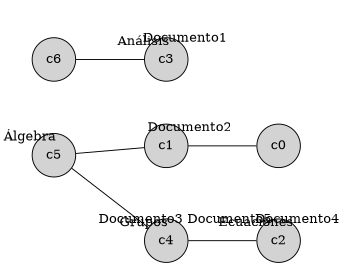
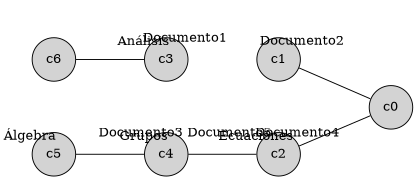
edge "c0" -- "c2": added
edge "c1" -- "c5": removed
